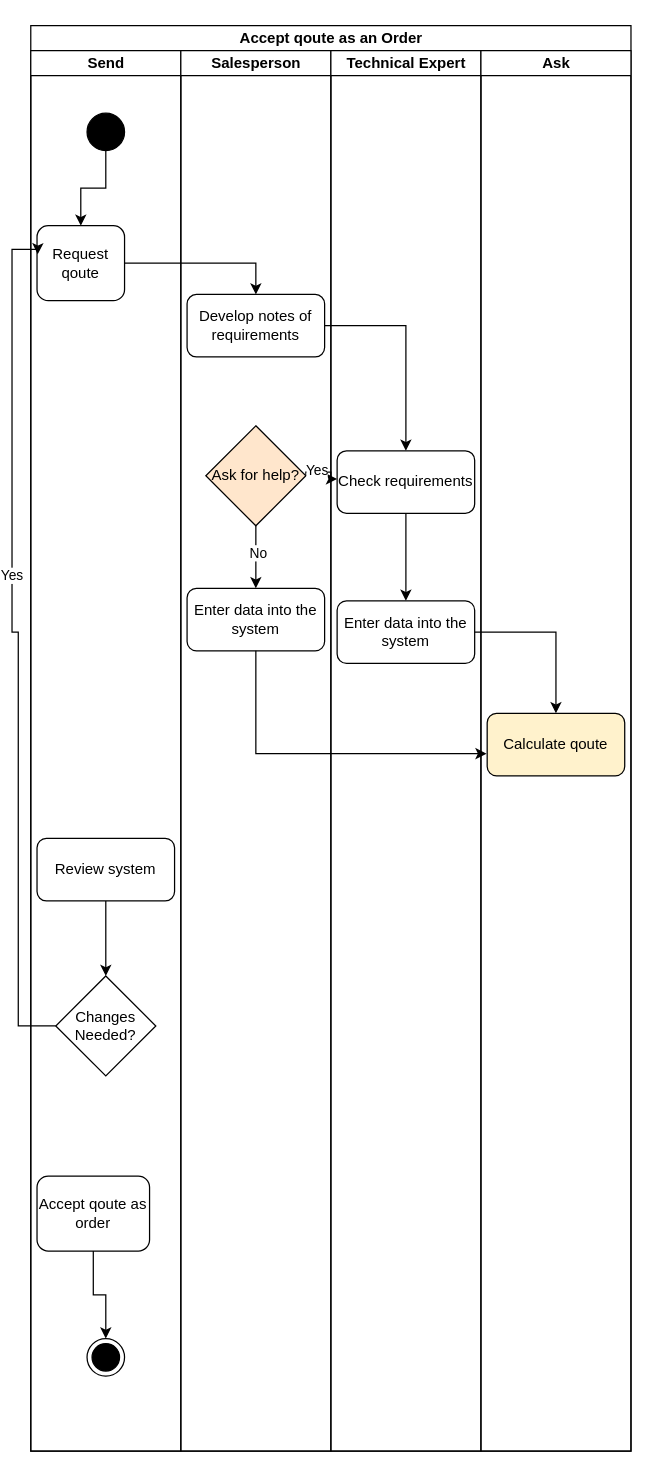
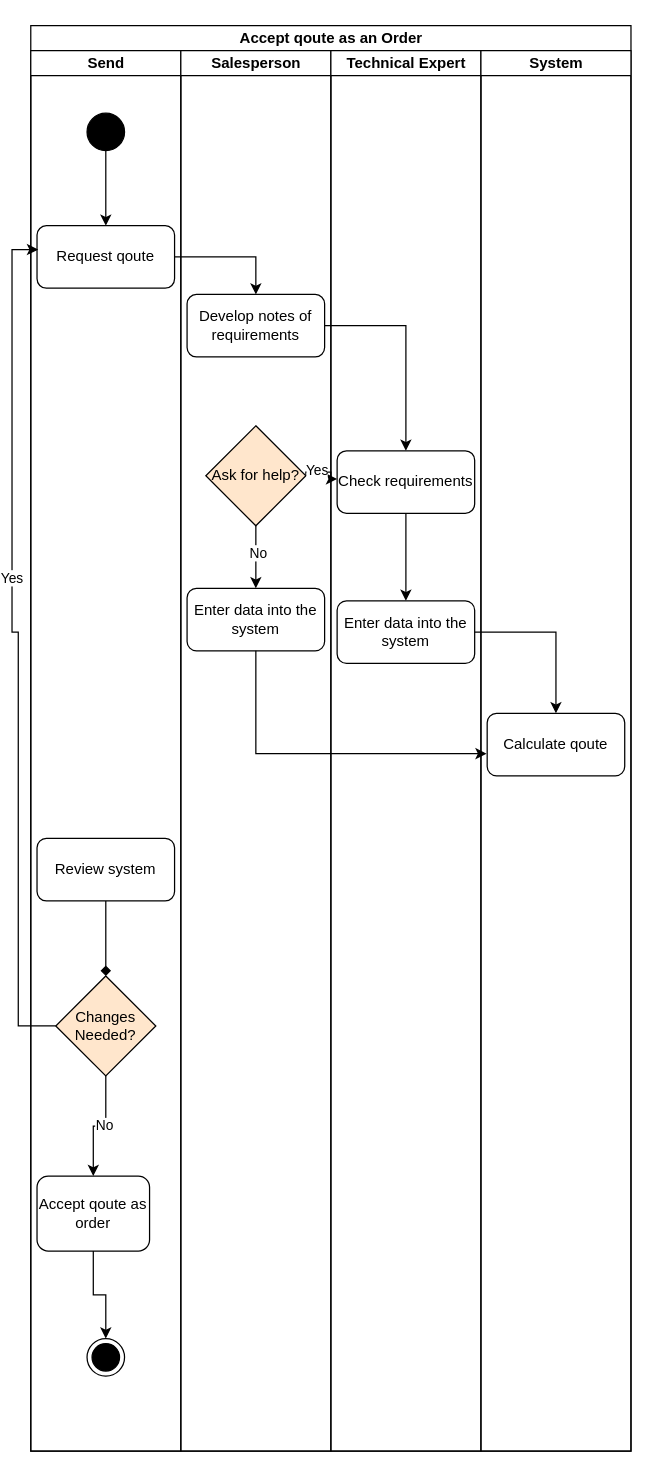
node "Ask": label "Ask" -> "System"
node "Request qoute": size 88x75 -> 138x63
node "Calculate qoute": fillcolor #fff2cc -> #ffffff
edge "Review system" -> "Changes Needed?": arrowhead classic -> diamond
node "Changes Needed?": fillcolor #ffffff -> #ffe6cc
edge "Changes Needed?" -> "Accept qoute as order": added, label "No"
